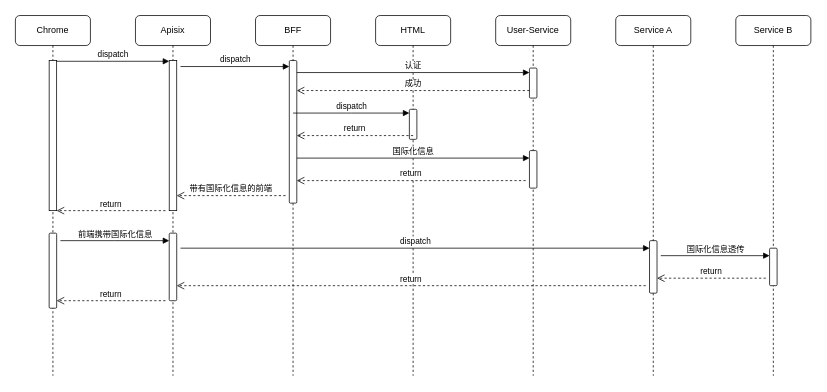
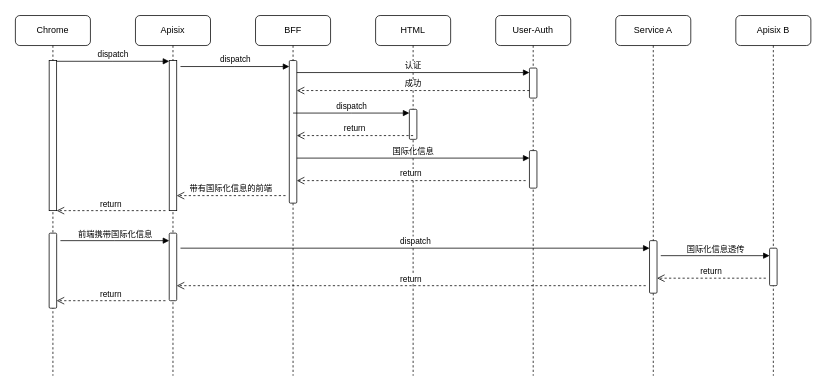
node "User-Service": label "User-Service" -> "User-Auth"
node "Service B": label "Service B" -> "Apisix B"
